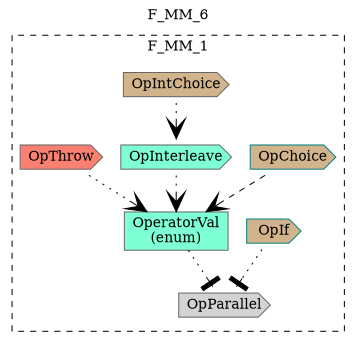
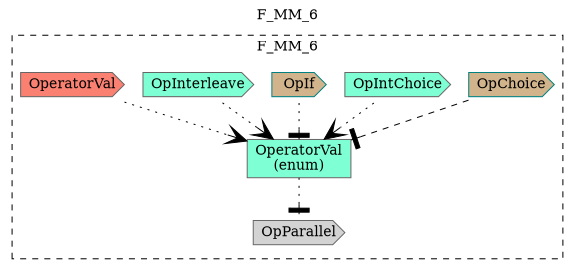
cluster "F_MM_1": label "F_MM_1" -> "F_MM_6"
node "OpIntChoice": fillcolor tan -> aquamarine
edge "OpIntChoice" -> "OpInterleave": now "OpIntChoice" -> "OperatorVal (enum)"
node "OpThrow": label "OpThrow" -> "OperatorVal"
edge "OpChoice" -> "OperatorVal (enum)": arrowhead vee -> tee
edge "OpIf" -> "OpParallel": now "OpIf" -> "OperatorVal (enum)"
